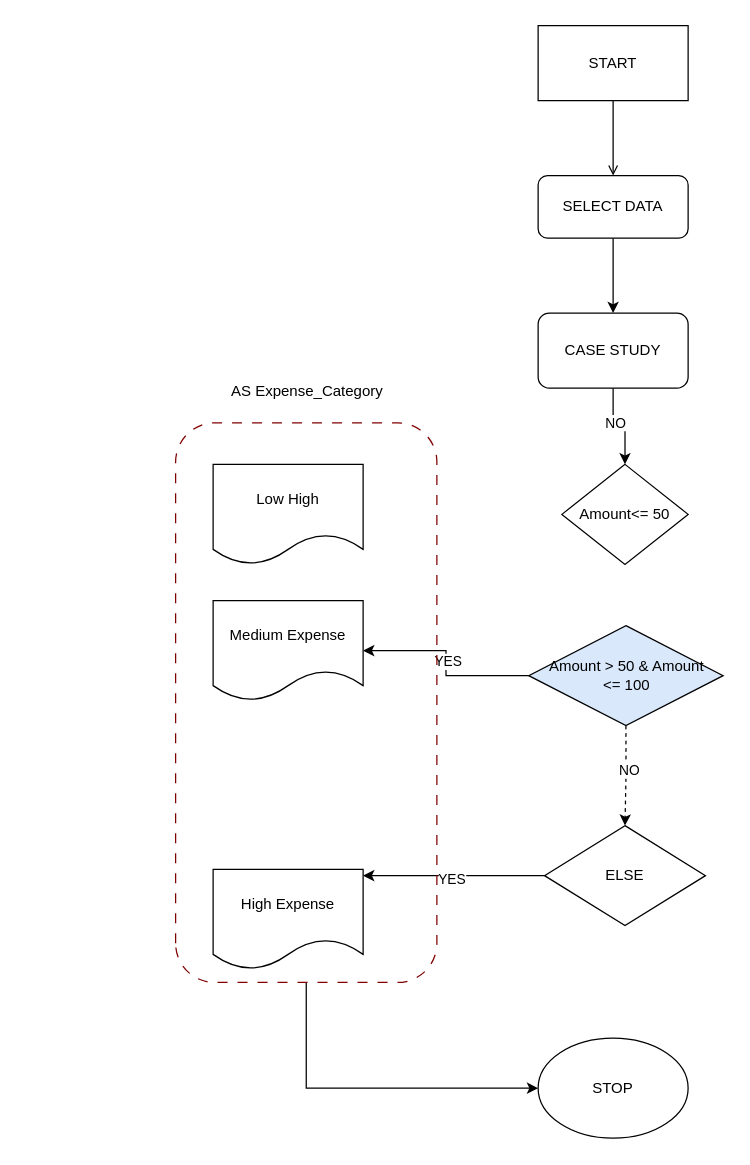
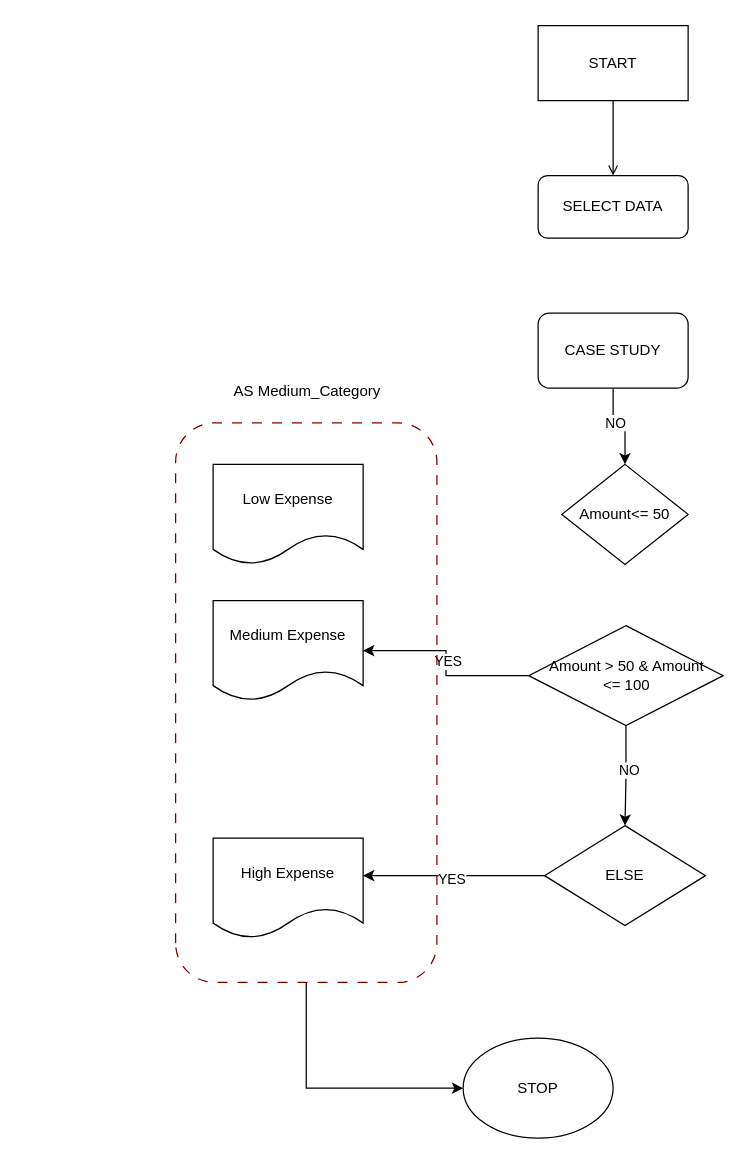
edge "SELECT DATA" -> "CASE STUDY": removed
node "AS Expense_Category": label "AS Expense_Category" -> "AS Medium_Category"
node "Low High": label "Low High" -> "Low Expense"
node "Amount > 50 & Amount <= 100": fillcolor #dae8fc -> #ffffff
edge "Amount > 50 & Amount <= 100" -> "ELSE": style dashed -> solid
node "High Expense": moved (288, 919) -> (288, 888)
node "STOP": moved (613, 1088) -> (538, 1088)
